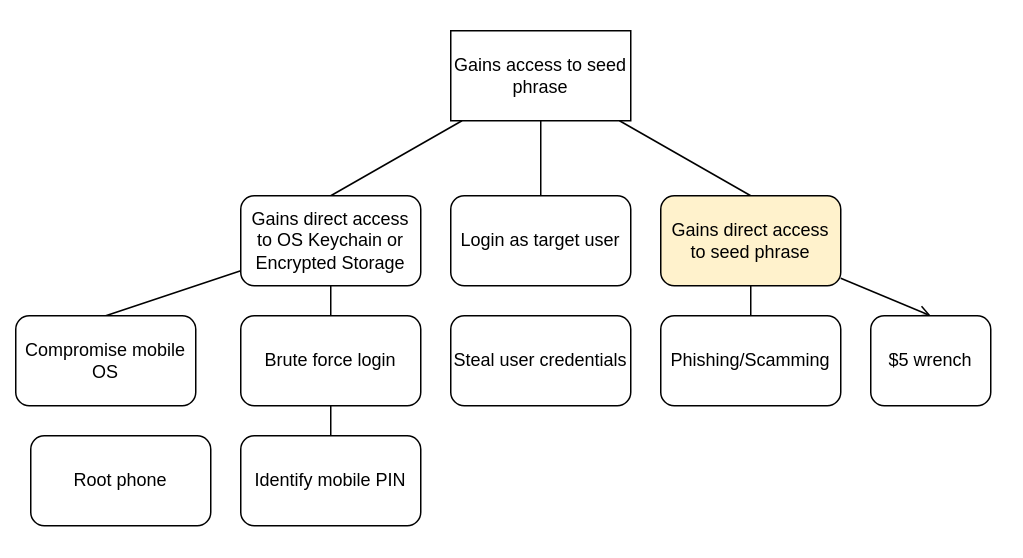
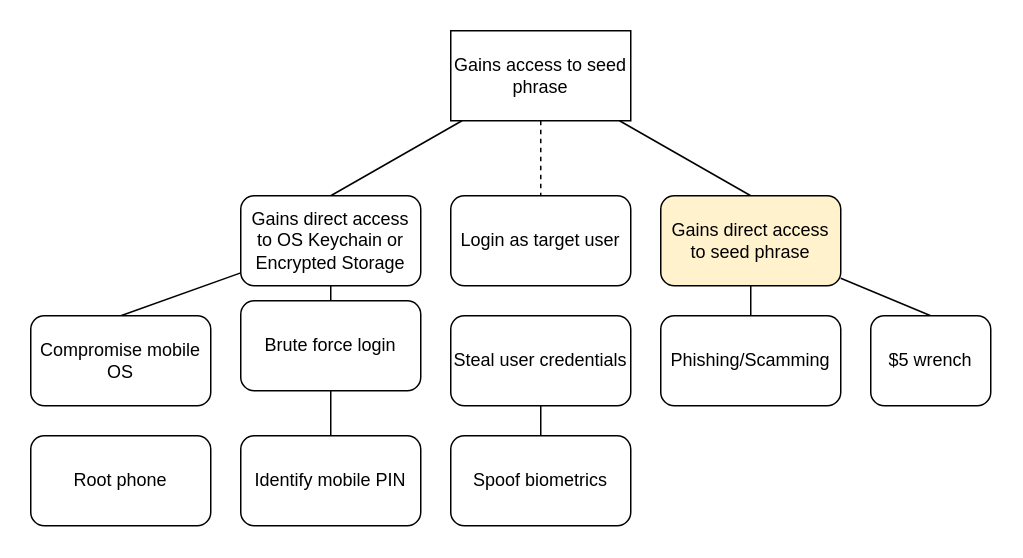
edge "Gains access to seed phrase" -- "Login as target user": style solid -> dashed
edge "Gains direct access to seed phrase" -> "$5 wrench": arrowhead open -> none
node "Compromise mobile OS": moved (106, 361) -> (121, 361)
node "Brute force login": moved (331, 361) -> (331, 346)
edge "Steal user credentials" -- "Spoof biometrics": added
node "Spoof biometrics": added
